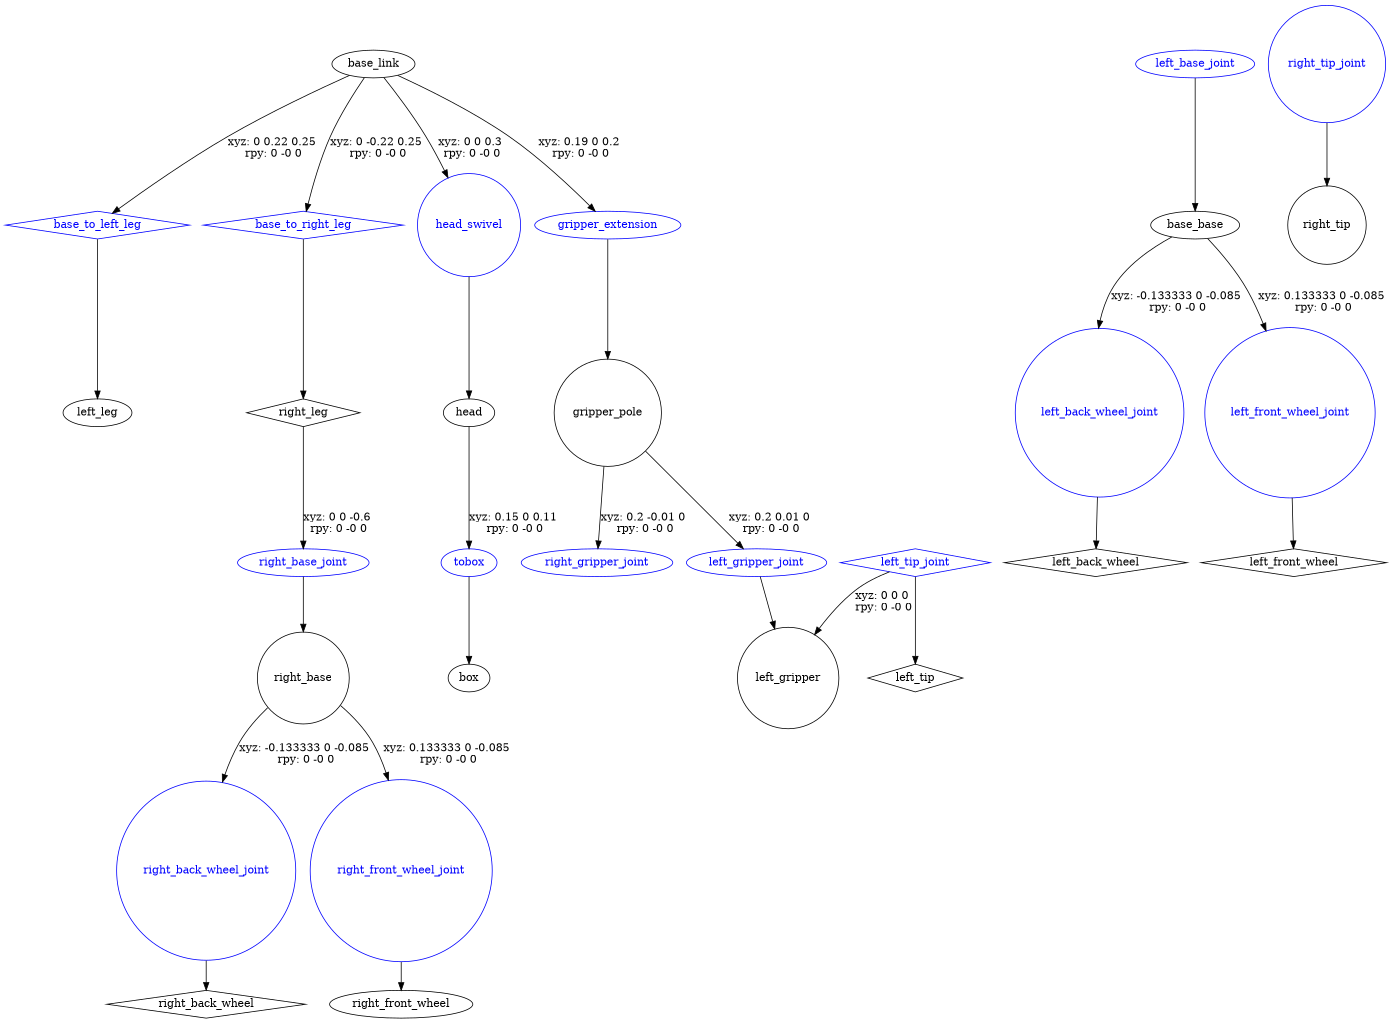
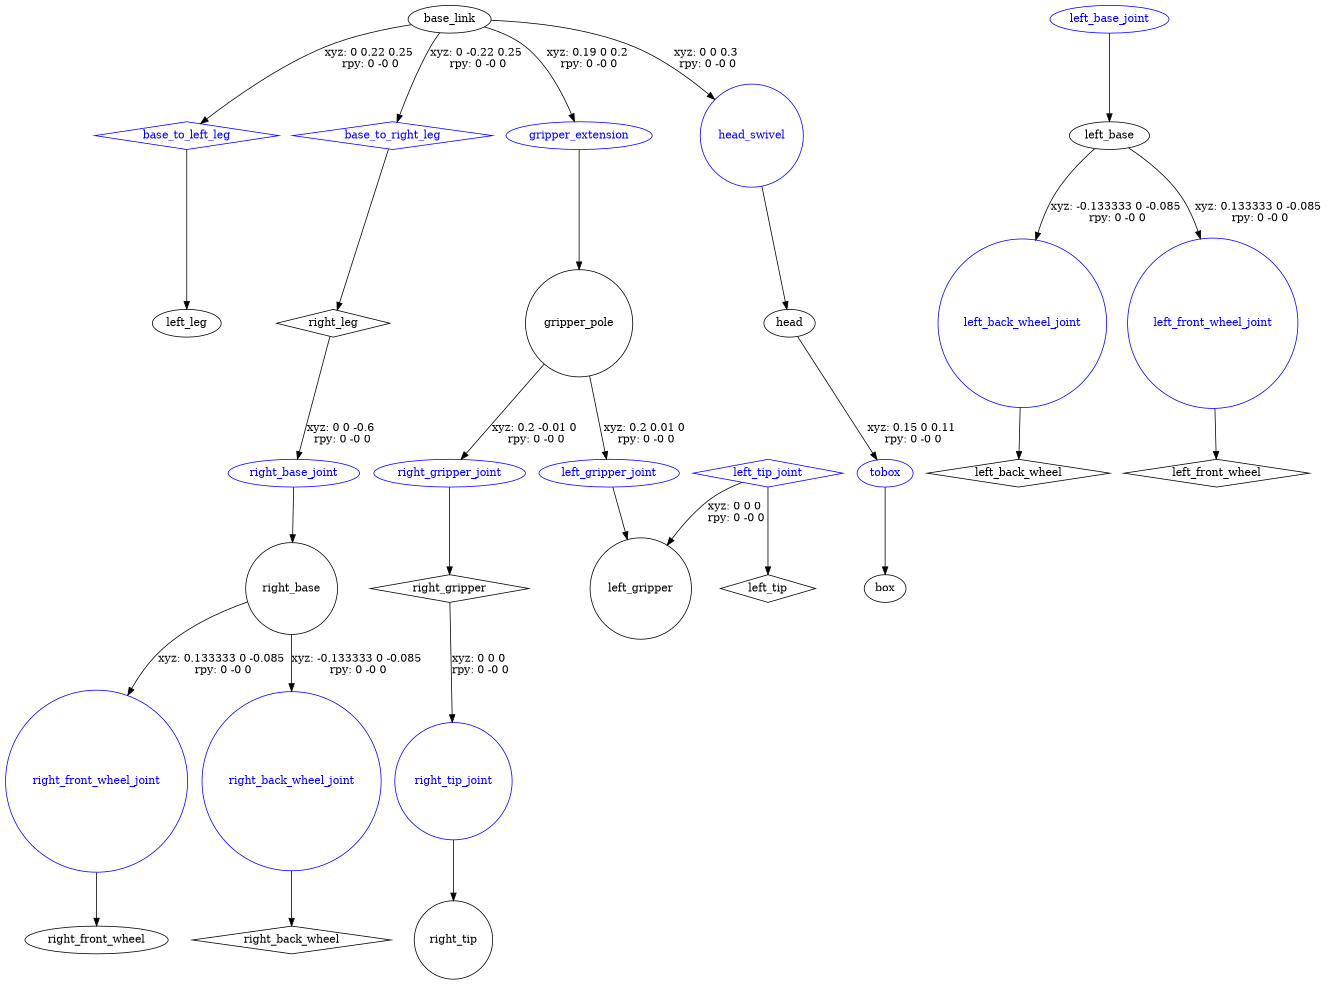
node "base_base": label "base_base" -> "left_base"
node "right_gripper": added
